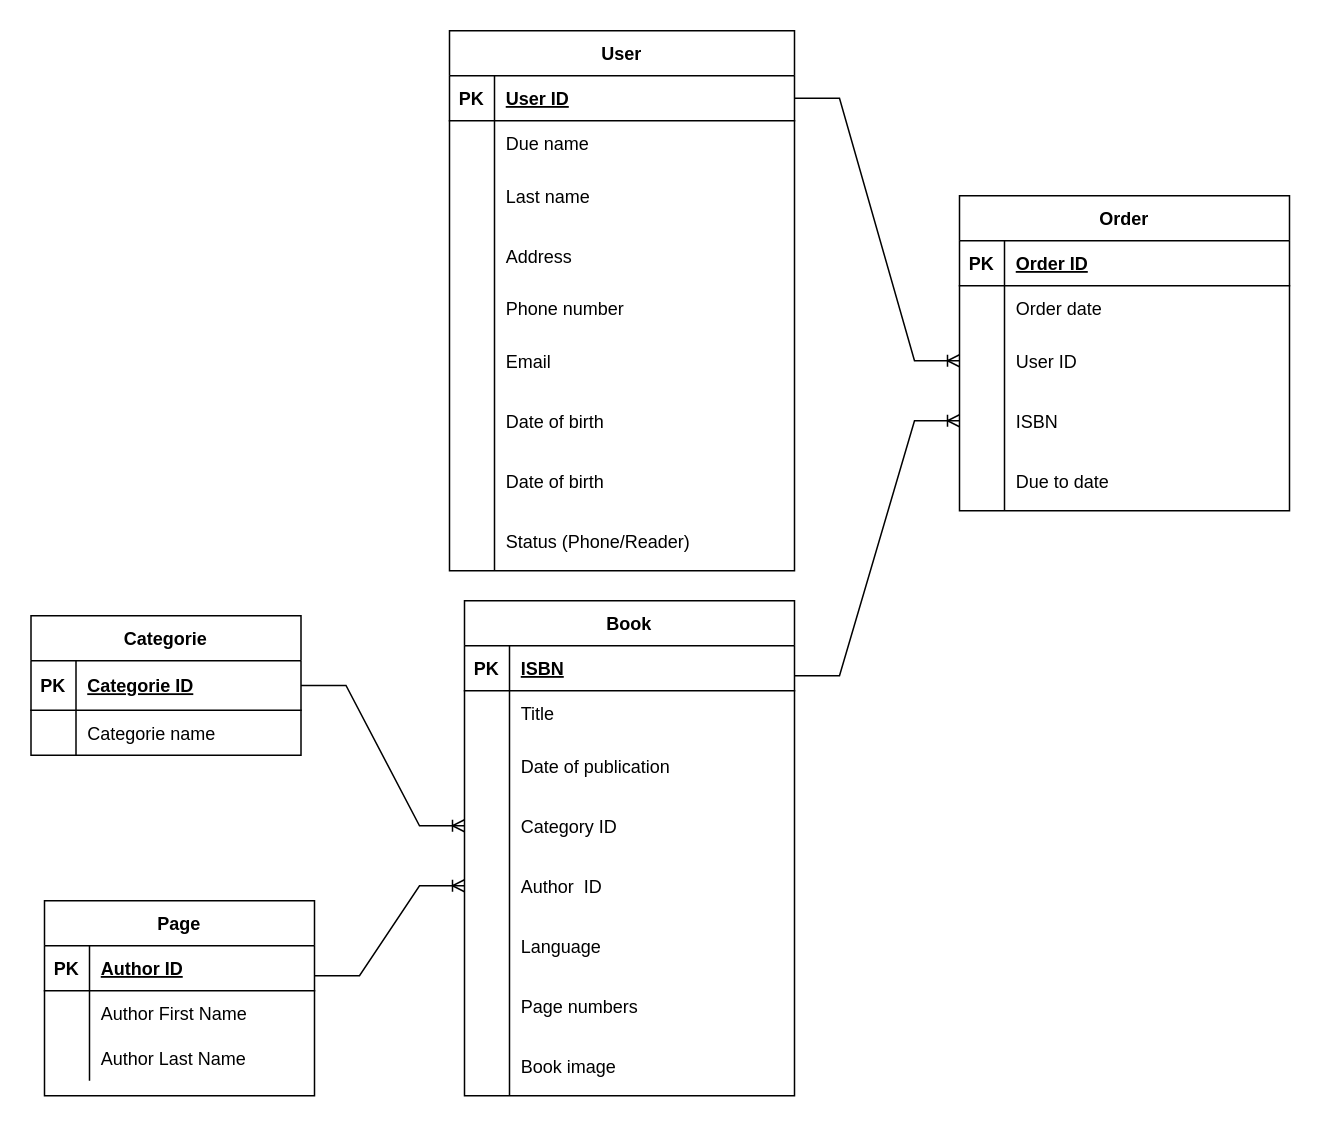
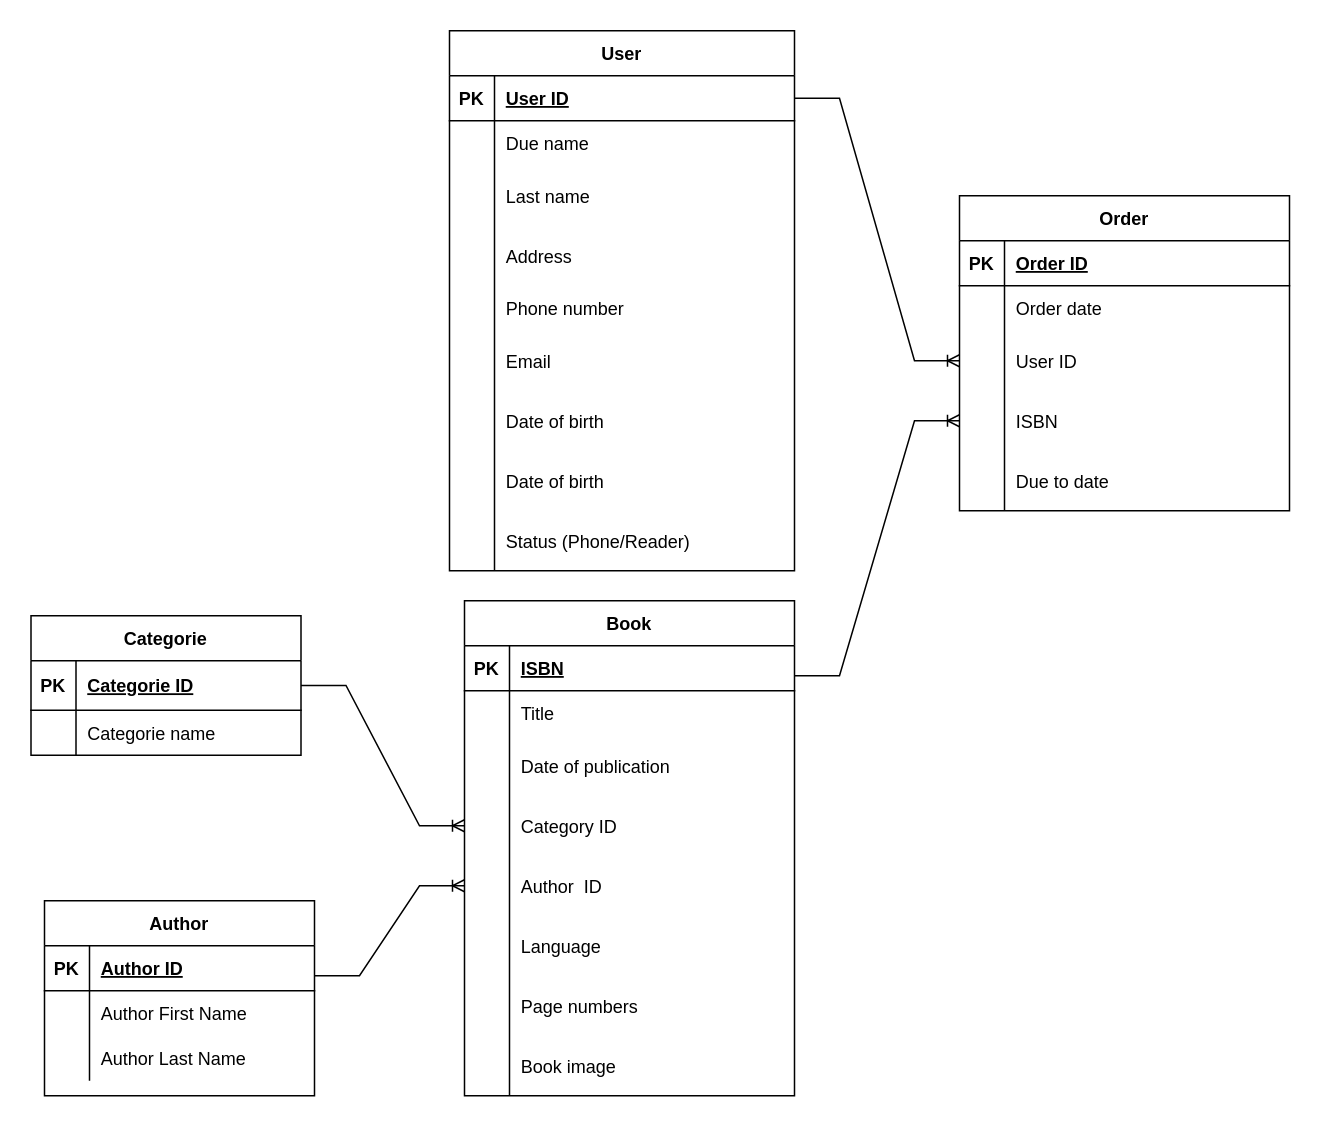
node "Page": label "Page" -> "Author"
